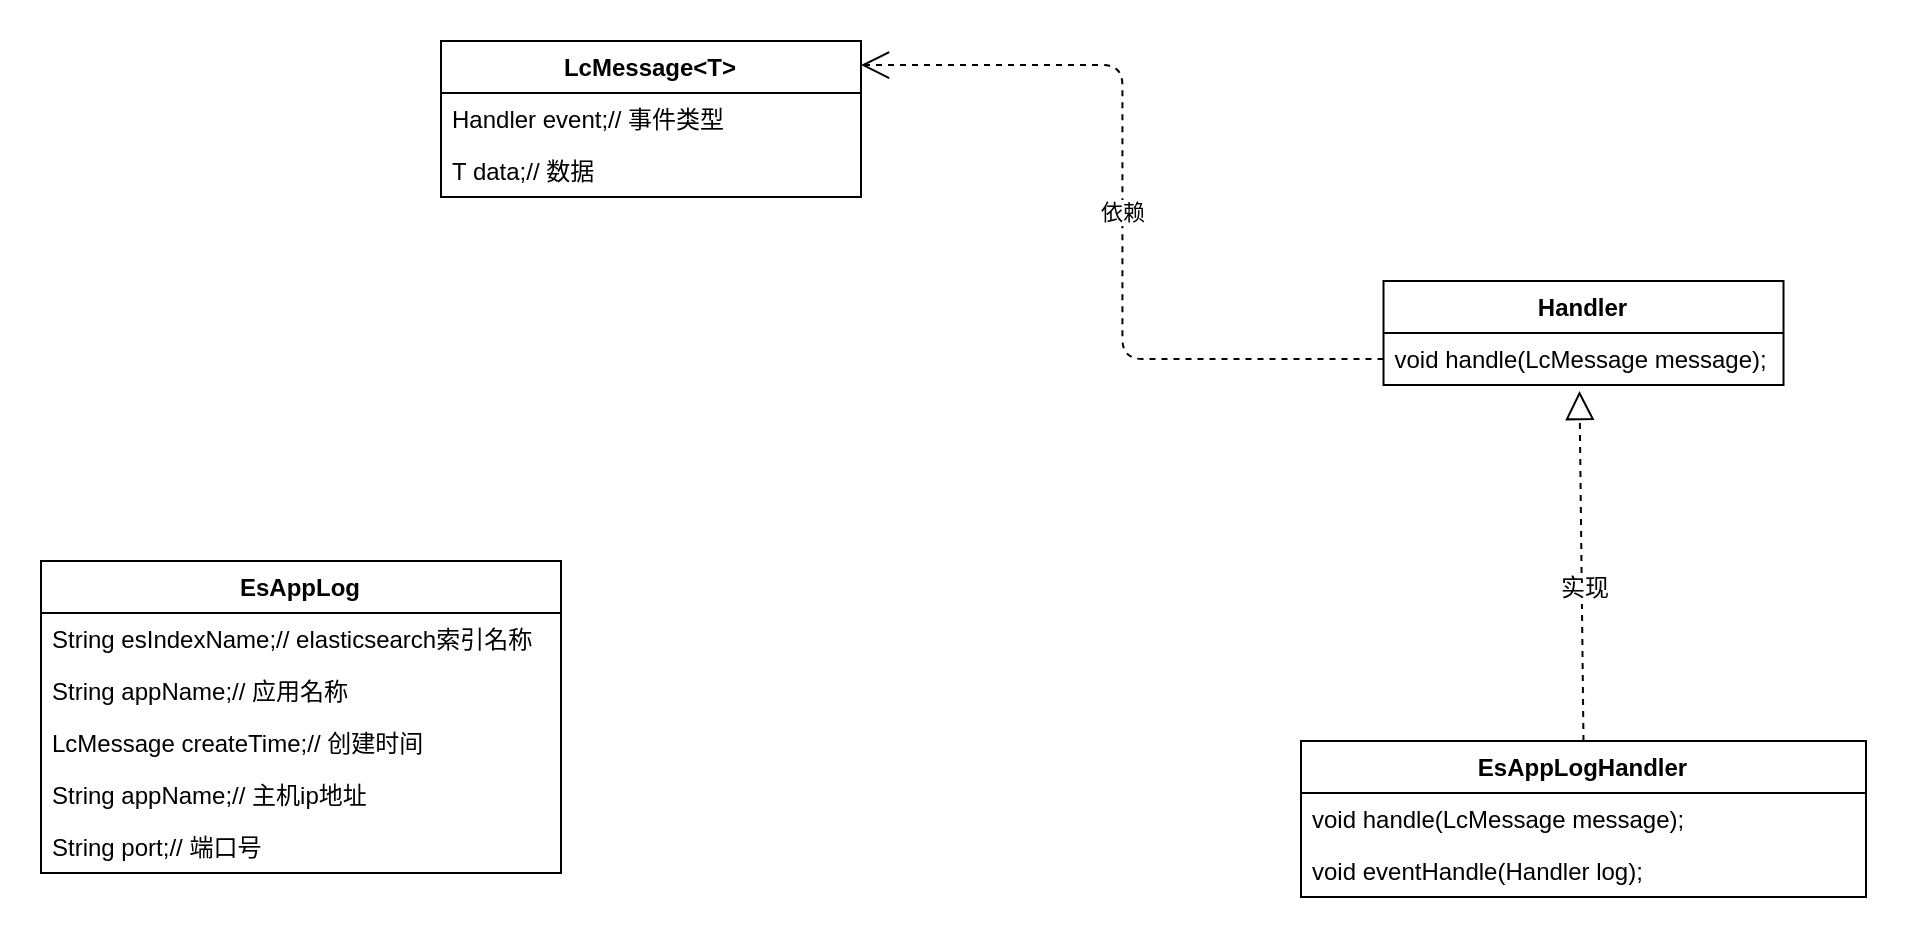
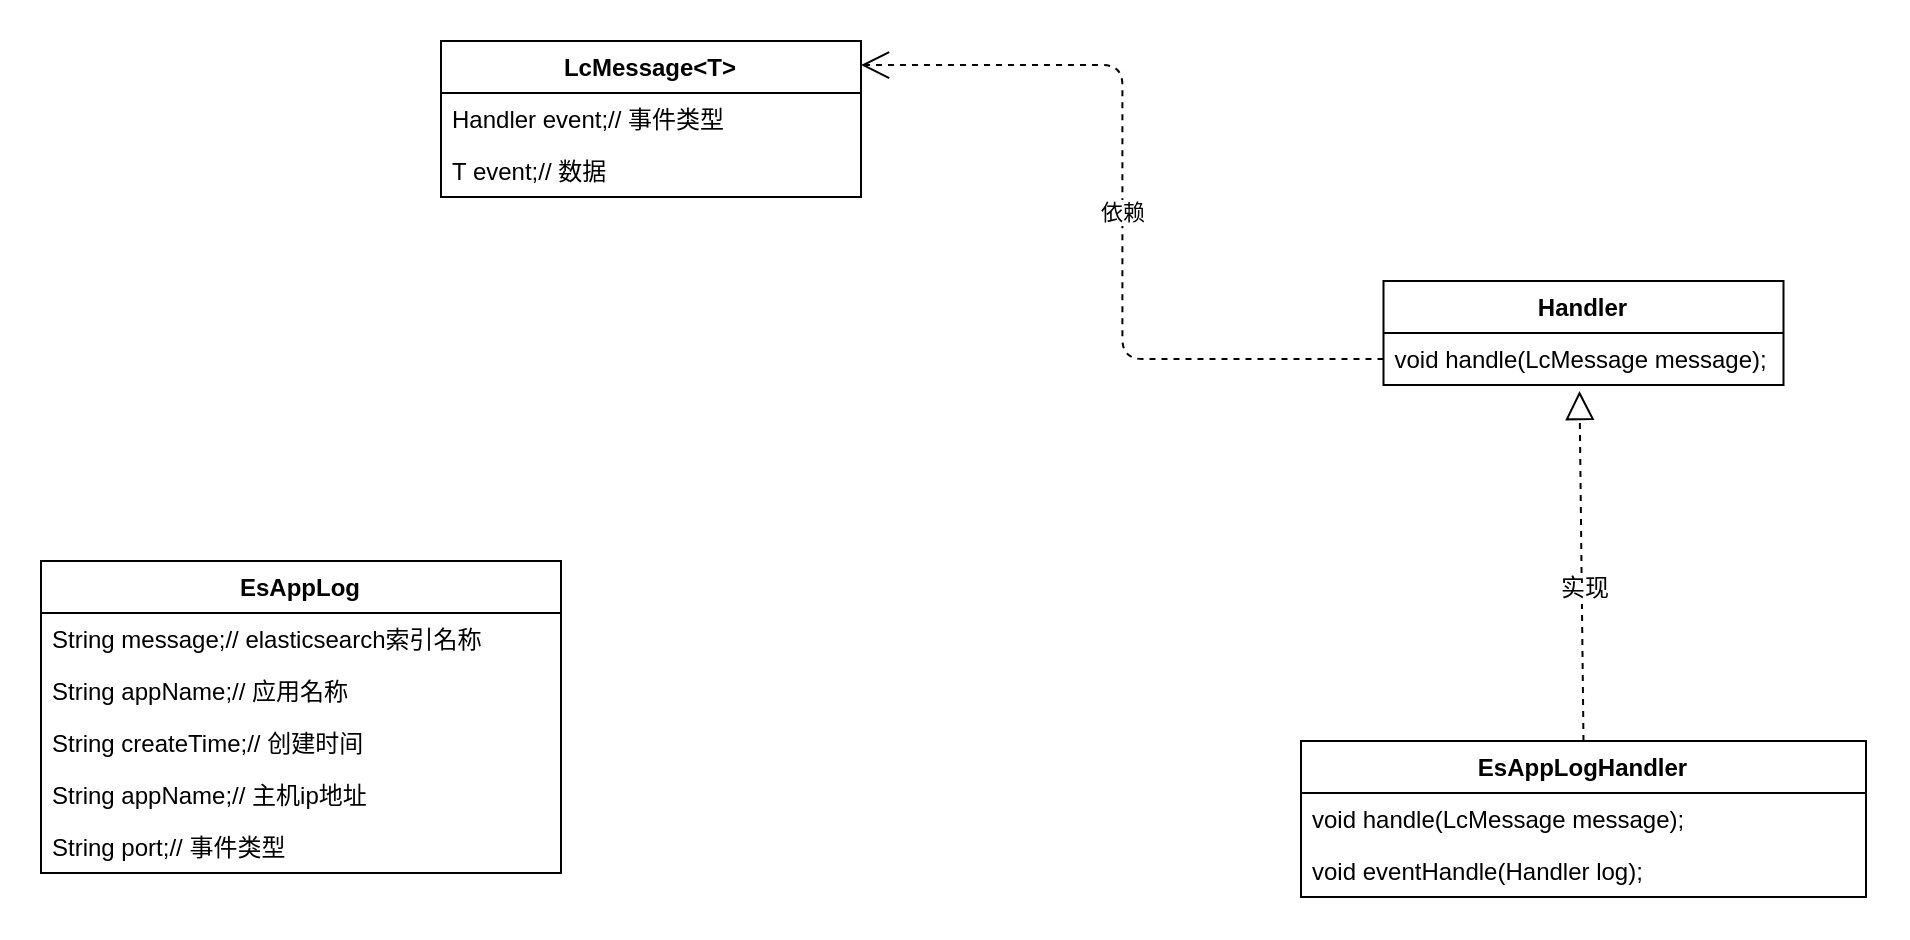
node "T data;// 数据": label "T data;// 数据" -> "T event;// 数据"
node "String esIndexName;// elasticsearch索引名称": label "String esIndexName;// elasticsearch索引名称" -> "String message;// elasticsearch索引名称"
node "LcMessage createTime;// 创建时间": label "LcMessage createTime;// 创建时间" -> "String createTime;// 创建时间"
node "String port;// 端口号": label "String port;// 端口号" -> "String port;// 事件类型"
